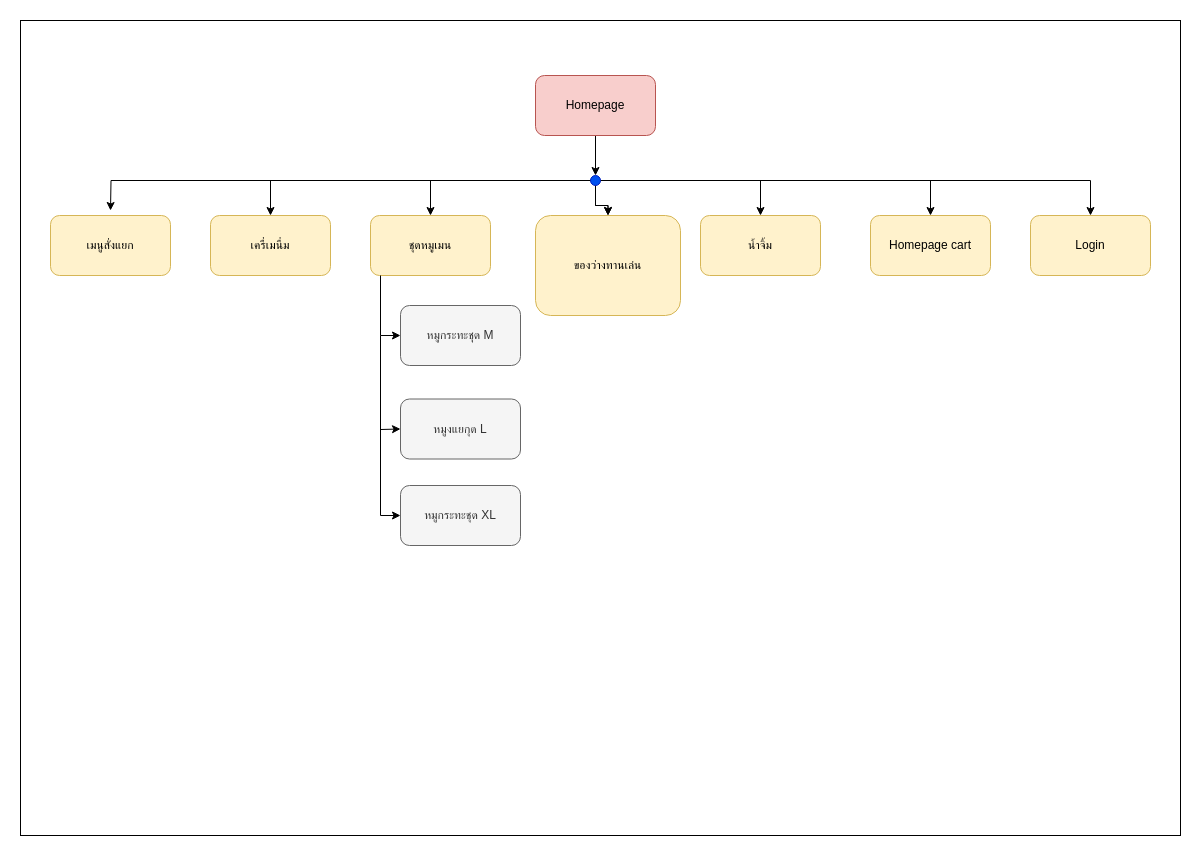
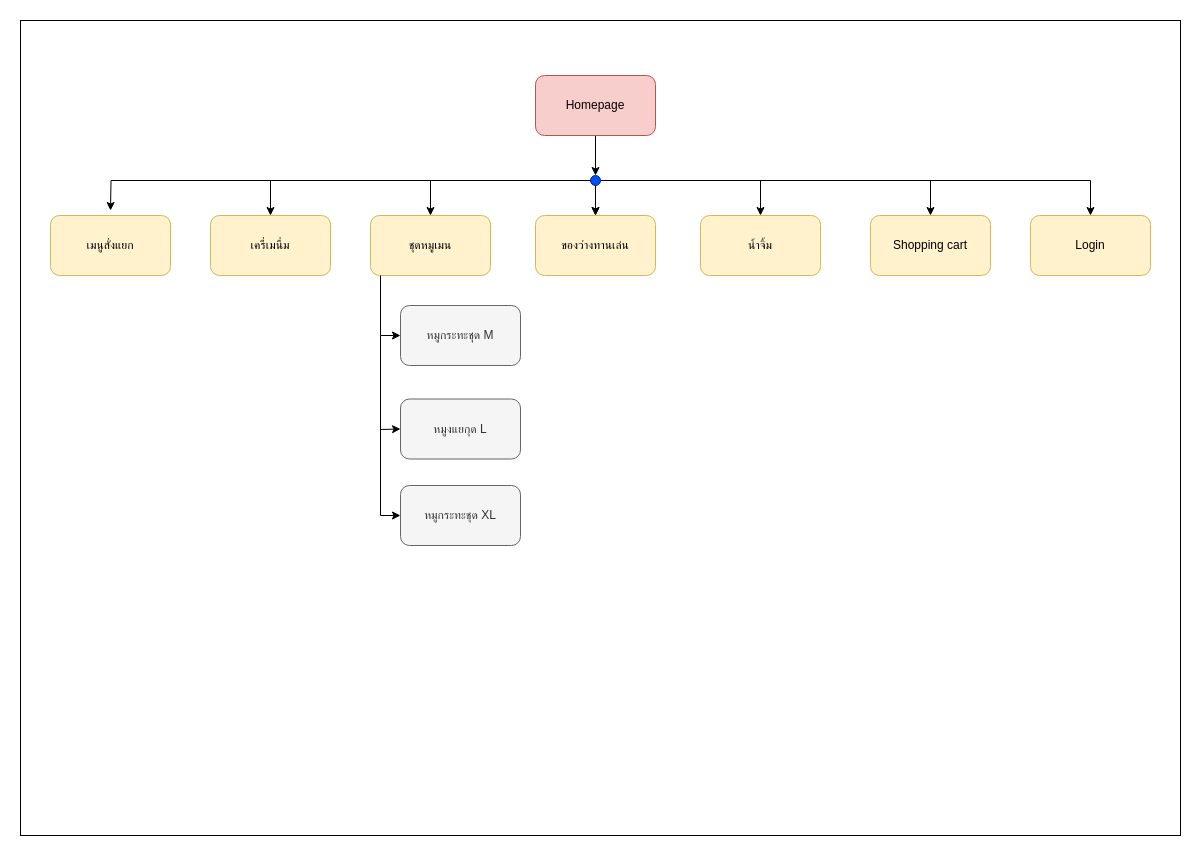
node "Homepage cart": label "Homepage cart" -> "Shopping cart"
node "ของว่างทานเล่น": size 145x100 -> 120x60
